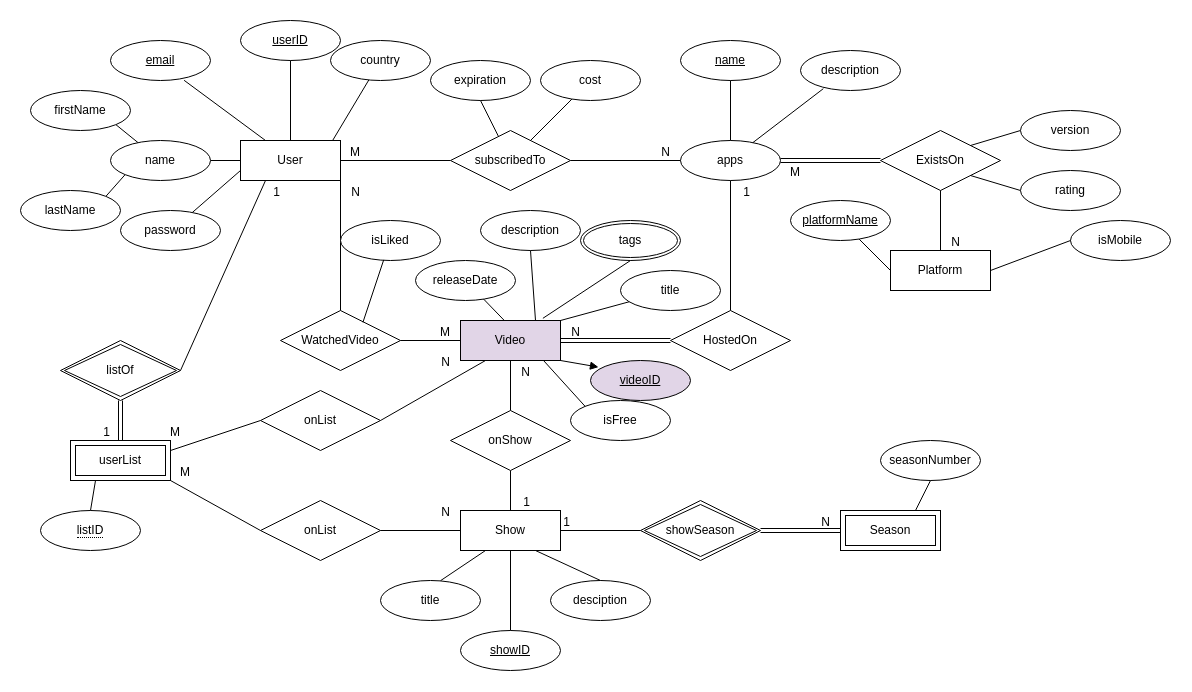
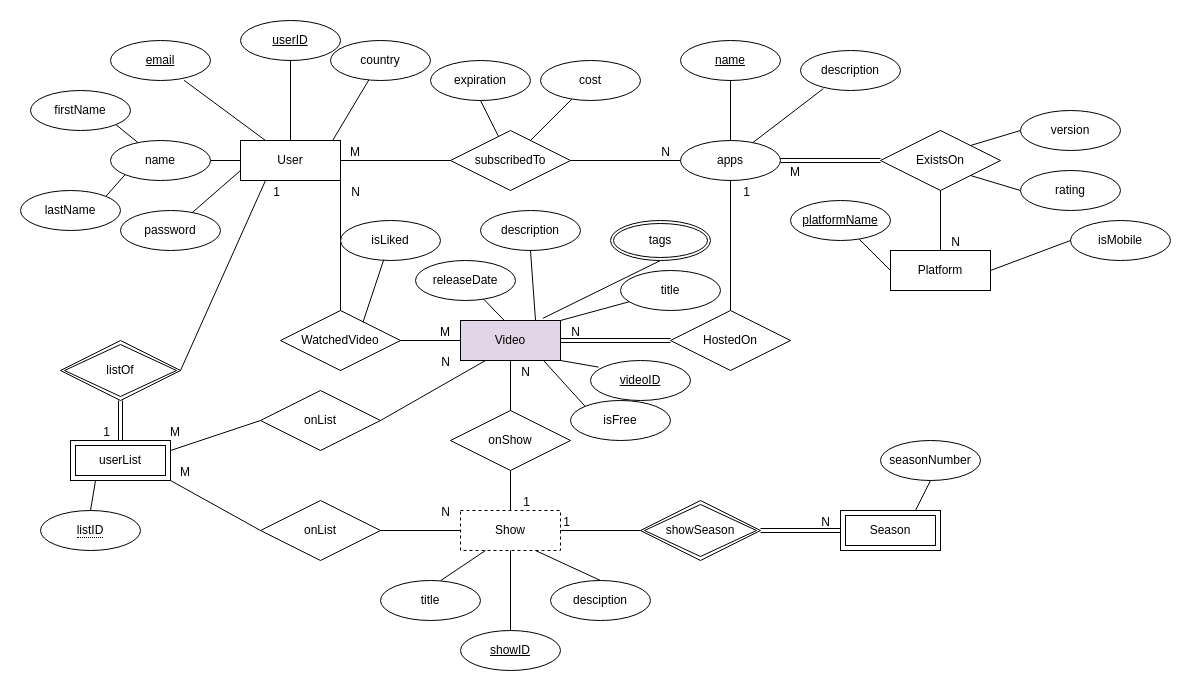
node "tags": moved (631, 241) -> (661, 241)
edge "Video" -> "videoID": arrowhead block -> none
node "videoID": fillcolor #e1d5e7 -> #ffffff
node "Show": style solid -> dashed
